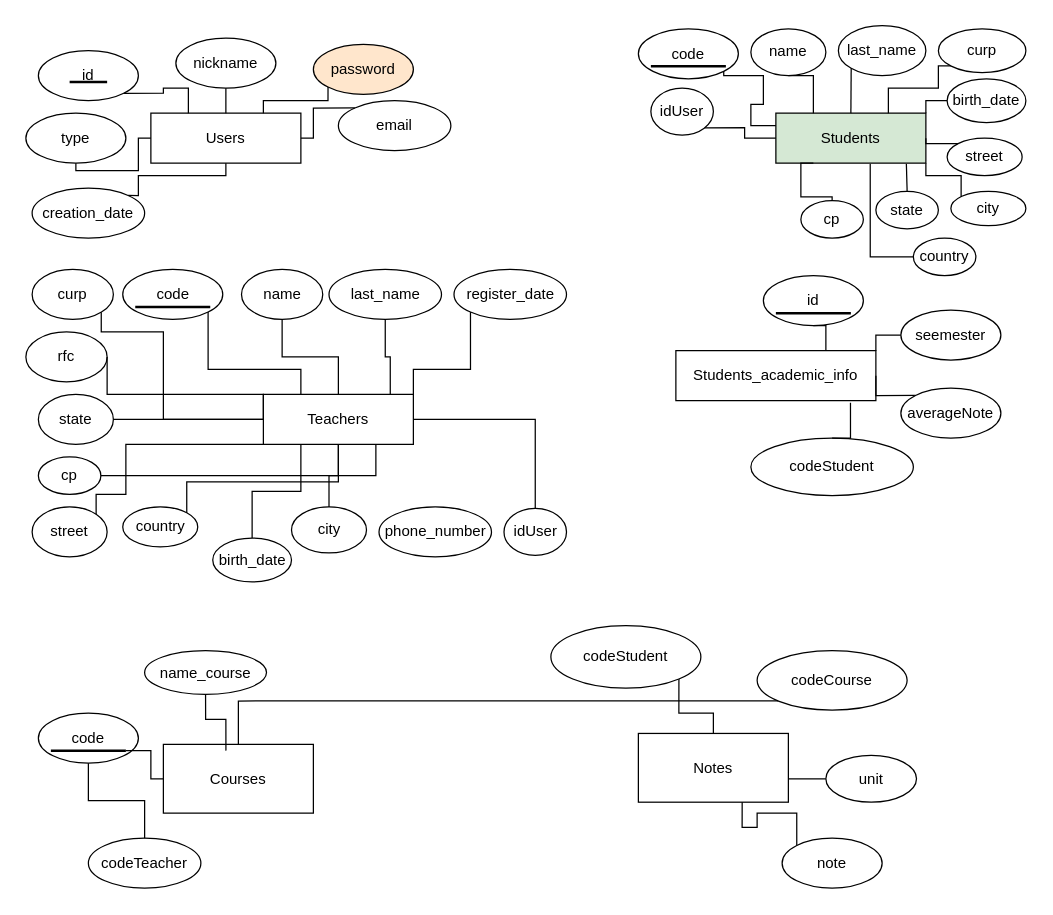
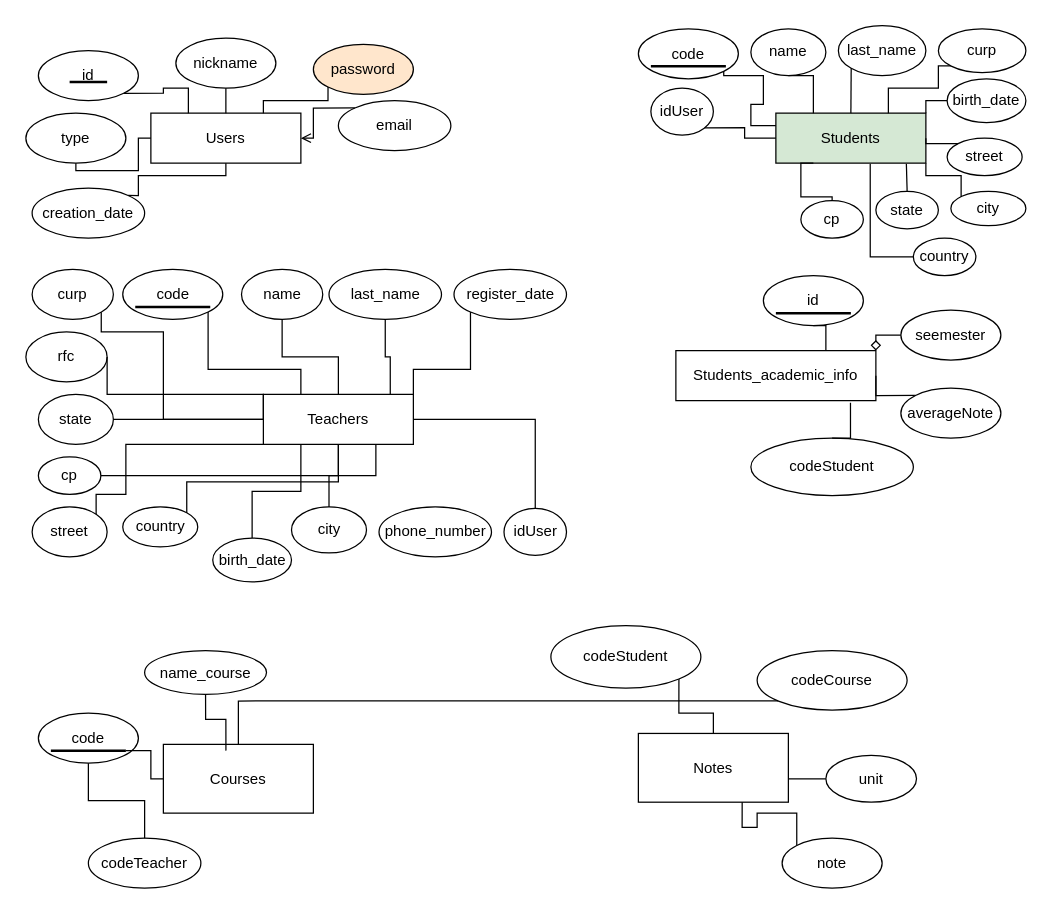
edge "email" -- "Users": arrowhead none -> open
edge "seemester" -- "Students_academic_info": arrowhead none -> diamond
